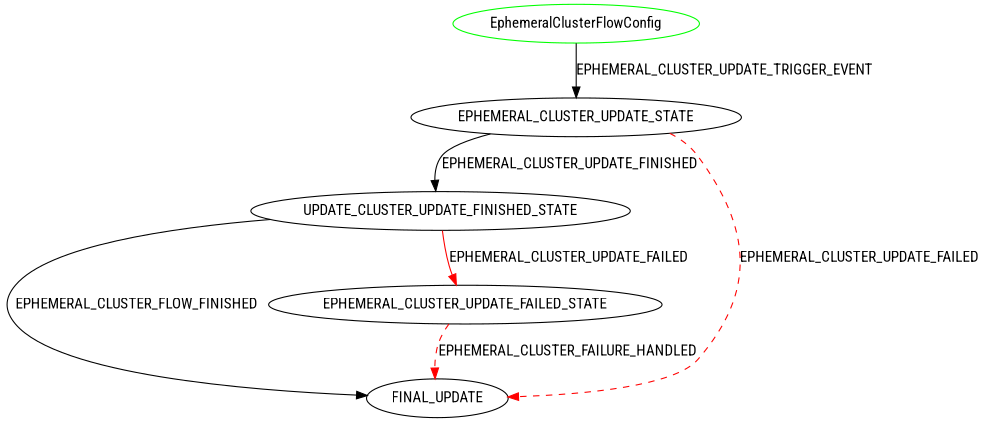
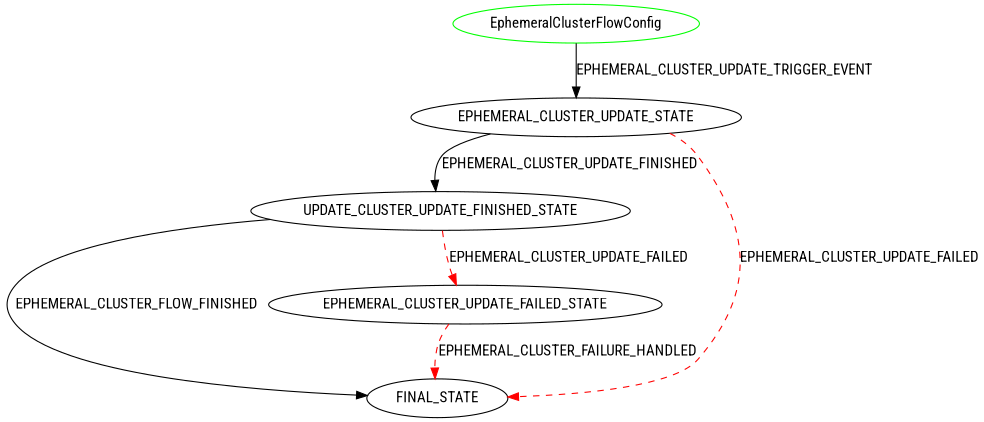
edge "UPDATE_CLUSTER_UPDATE_FINISHED_STATE" -> "EPHEMERAL_CLUSTER_UPDATE_FAILED_STATE": style solid -> dashed
node "FINAL_UPDATE": label "FINAL_UPDATE" -> "FINAL_STATE"
